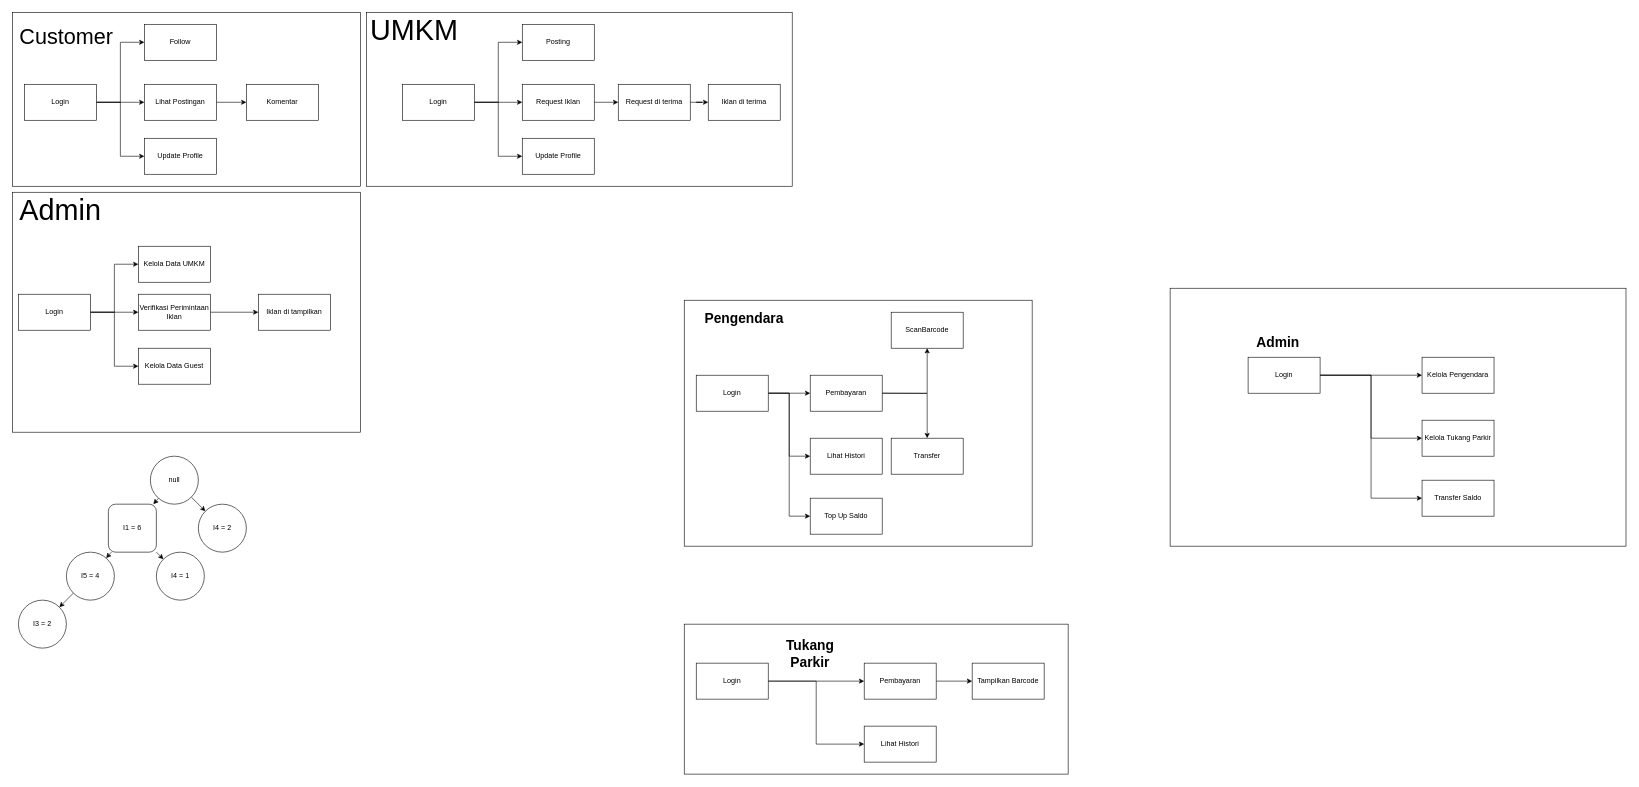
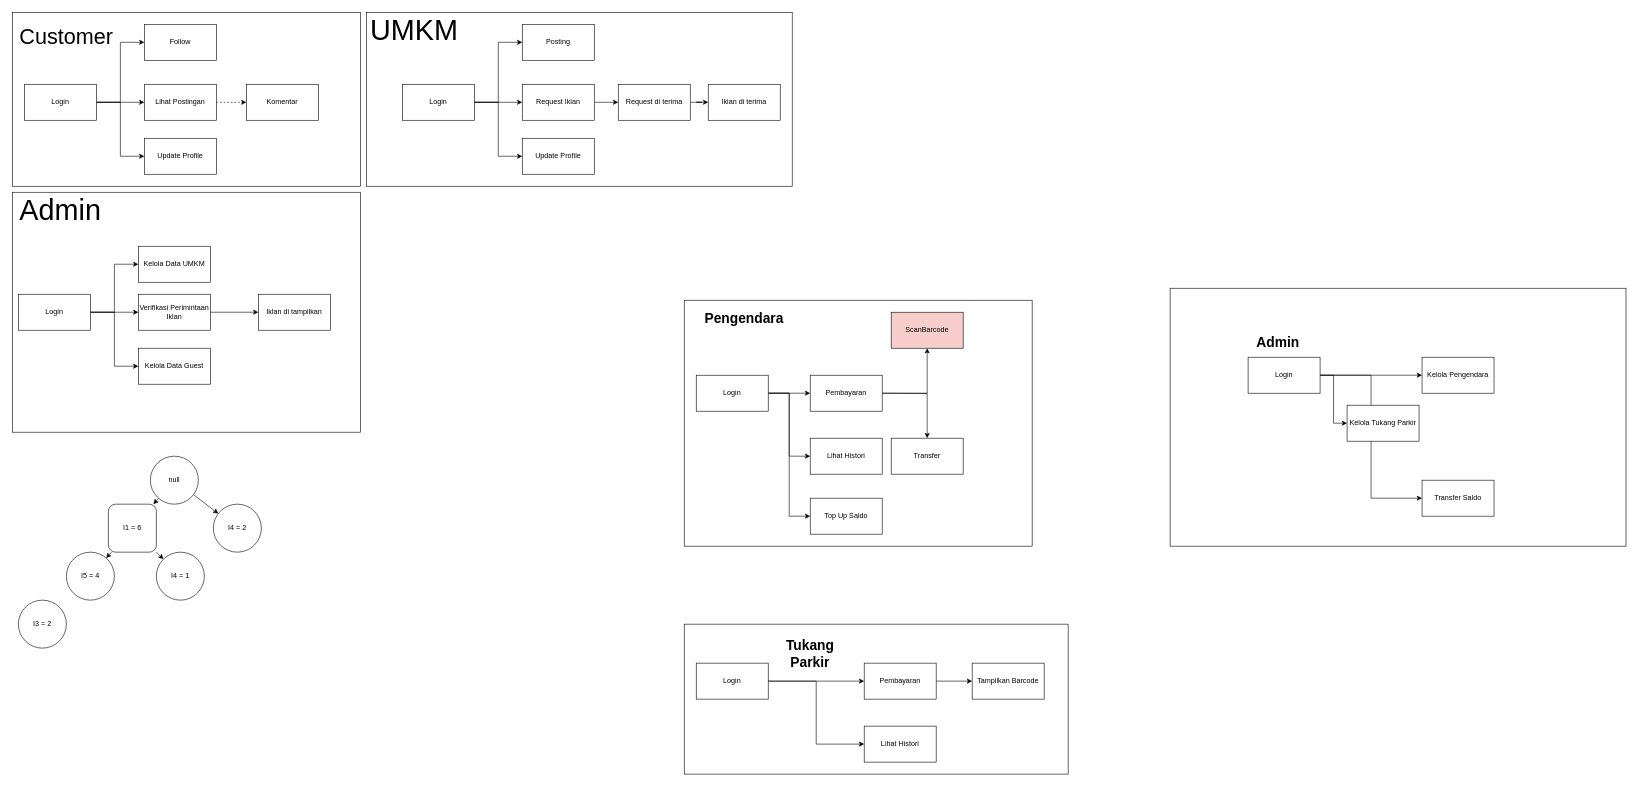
edge "Lihat Postingan" -> "Komentar": style solid -> dashed
node "ScanBarcode": fillcolor #ffffff -> #f8cecc
node "Kelola Tukang Parkir": moved (1458, 438) -> (1383, 423)
node "I4 = 2": moved (222, 528) -> (237, 528)
edge "I5 = 4" -> "I3 = 2": removed
